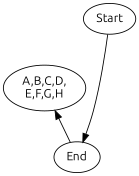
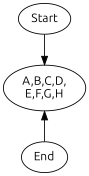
edge "Start" -> "End": now "Start" -> "A,B,C,D, E,F,G,H"
